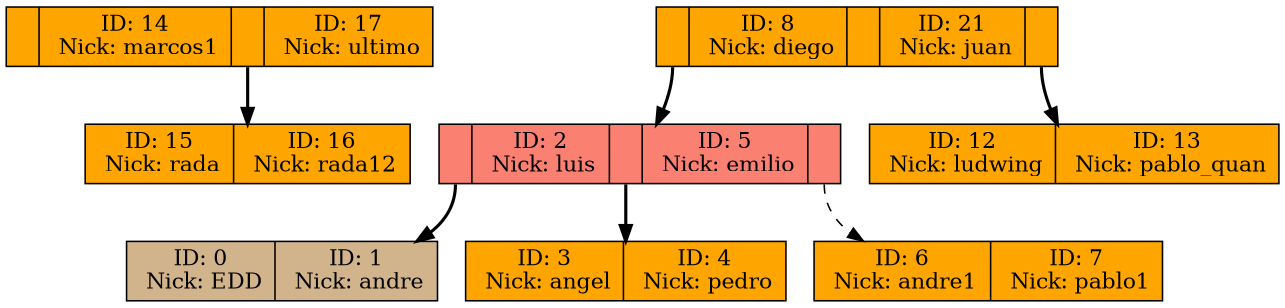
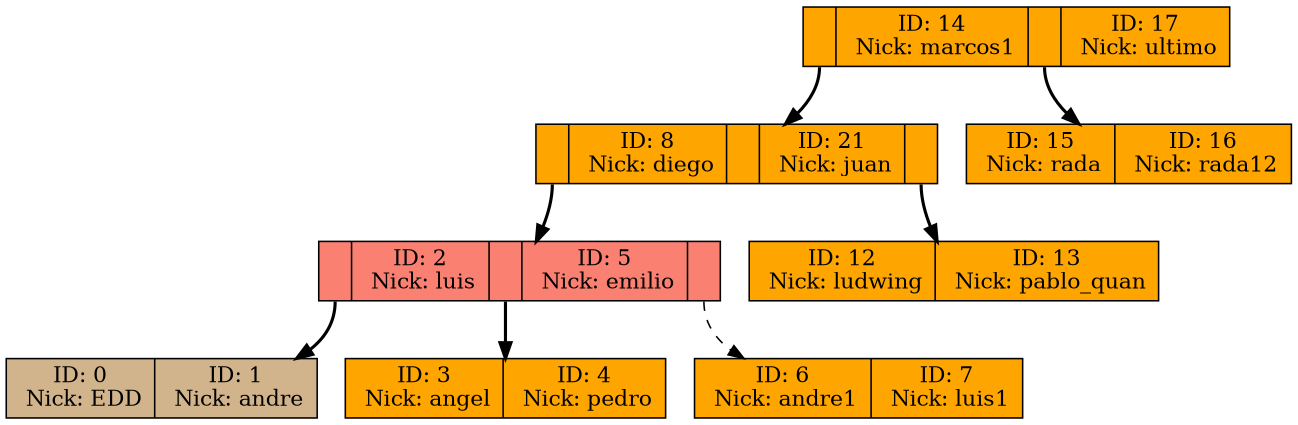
edge "ID: 14" -> "ID: 8": added
node "ID: 6": text "Nick: pablo1" -> "Nick: luis1"
